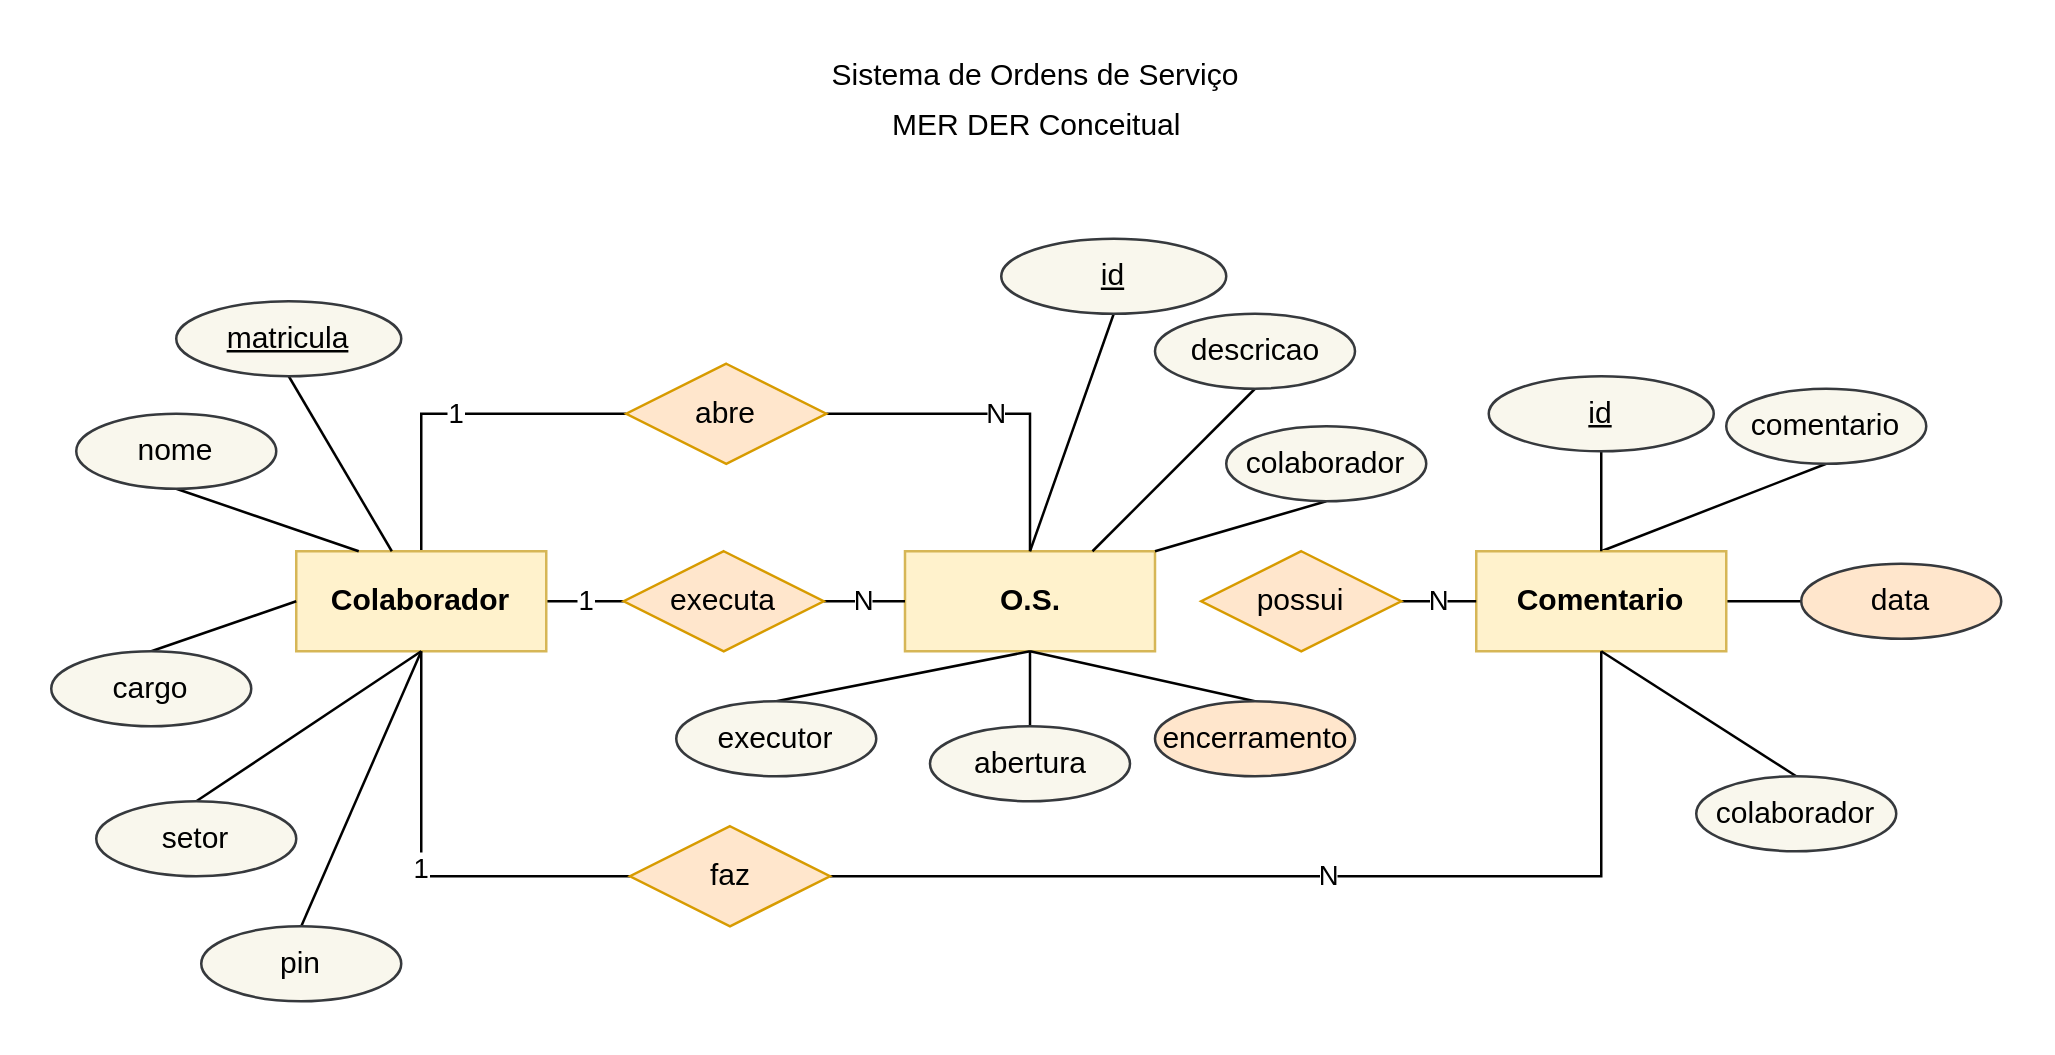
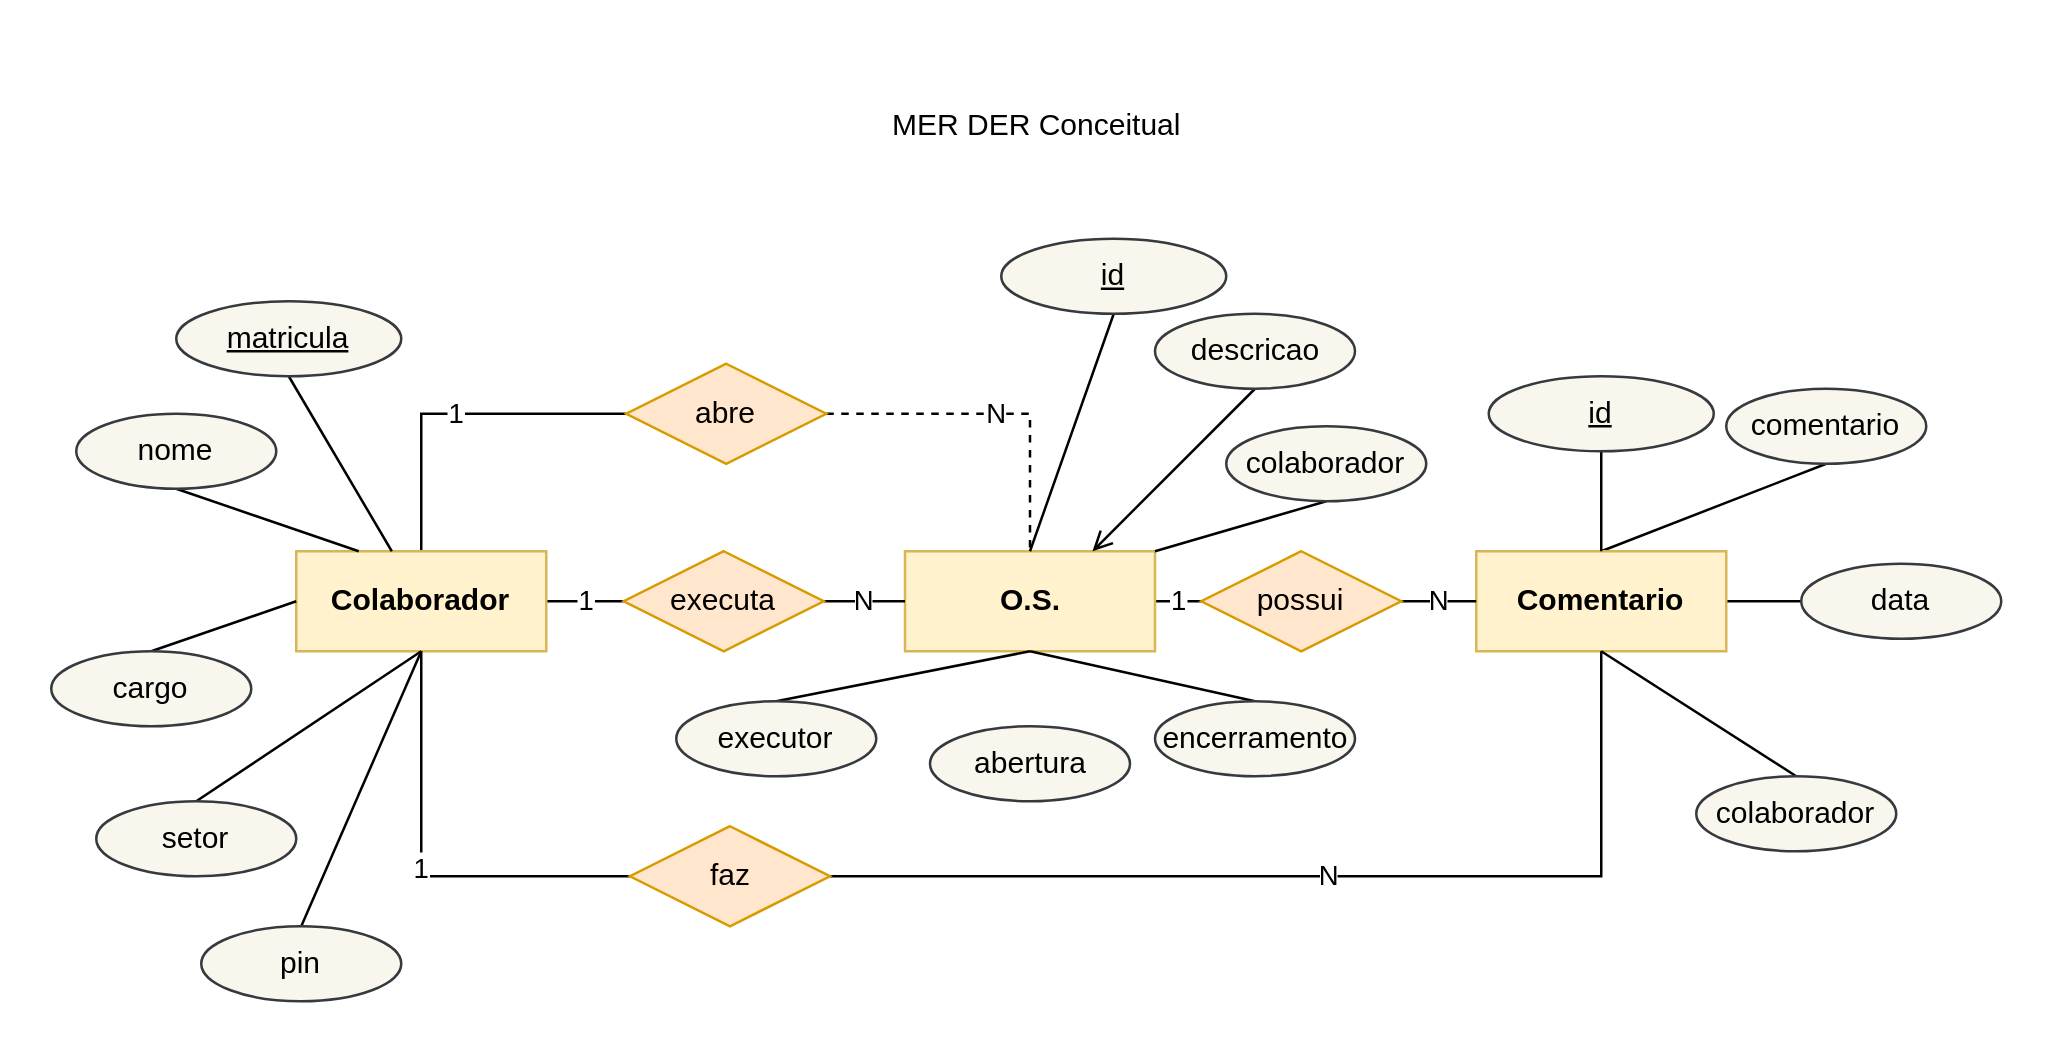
node "Sistema de Ordens de Serviço": removed
edge "abre" -- "O.S.": style solid -> dashed
edge "descricao" -- "O.S.": arrowhead none -> open
edge "O.S." -- "possui": added, label "1"
node "data": fillcolor #ffe6cc -> #f9f7ed
edge "O.S." -- "abertura": removed
node "encerramento": fillcolor #ffe6cc -> #f9f7ed
